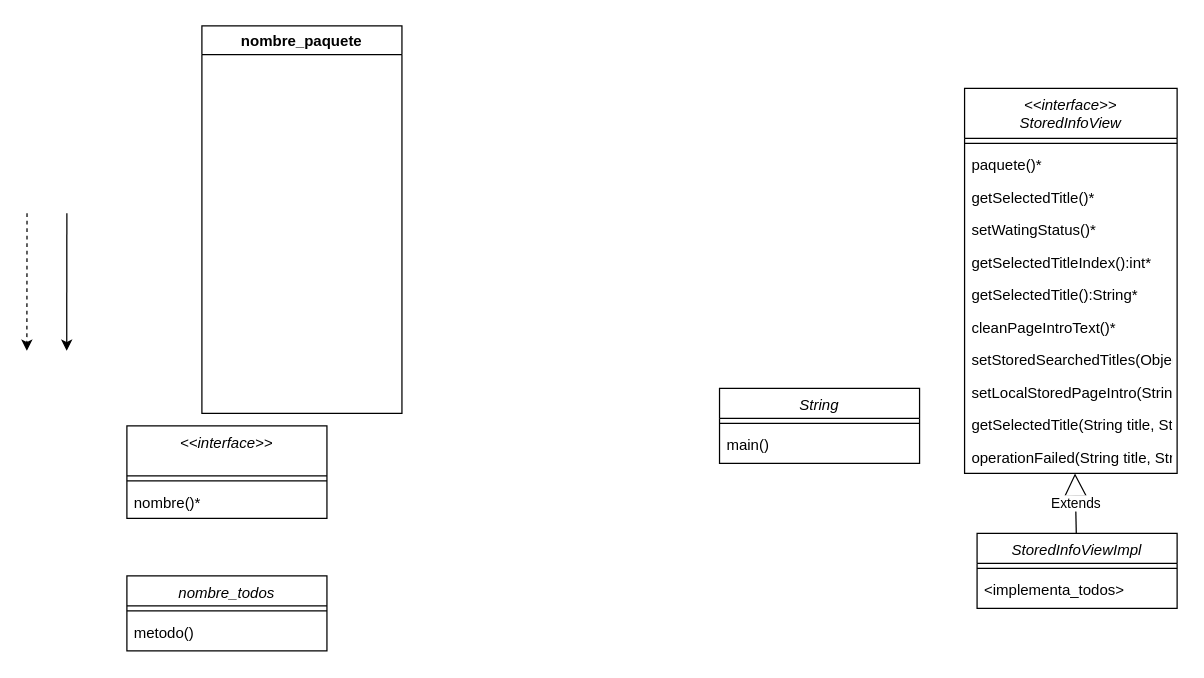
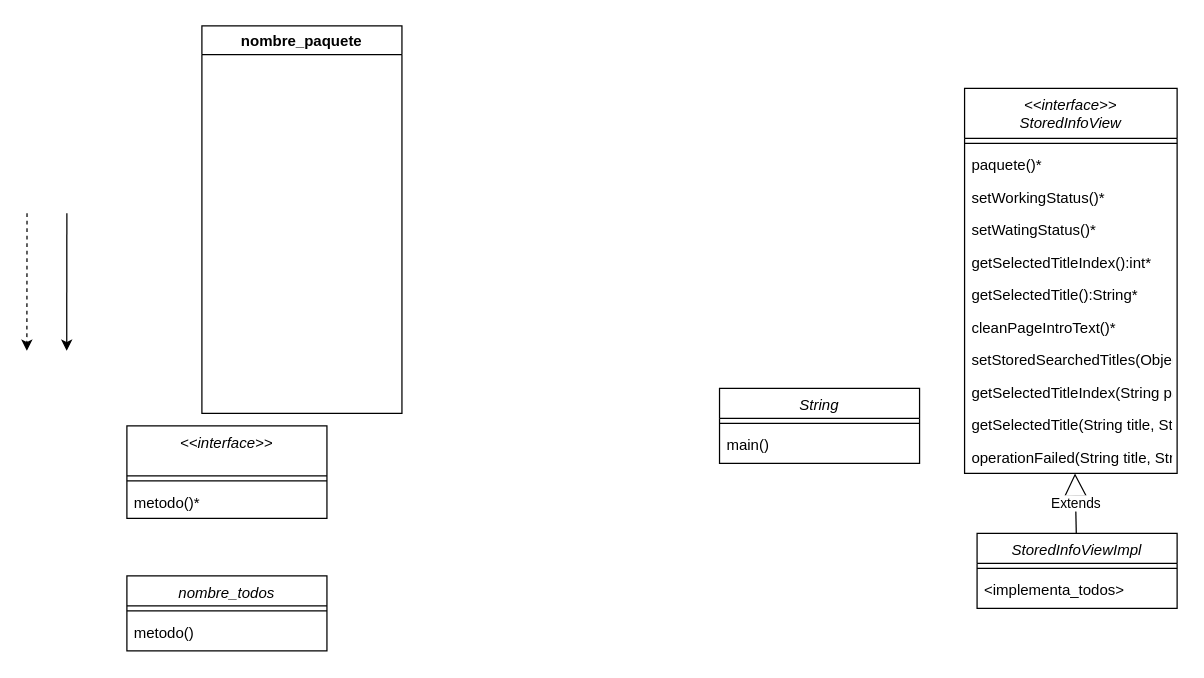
node "getSelectedTitle()*": label "getSelectedTitle()*" -> "setWorkingStatus()*"
node "setLocalStoredPageIntro(String pageIntro)*": label "setLocalStoredPageIntro(String pageIntro)*" -> "getSelectedTitleIndex(String pageIntro)*"
node "nombre()*": label "nombre()*" -> "metodo()*"
